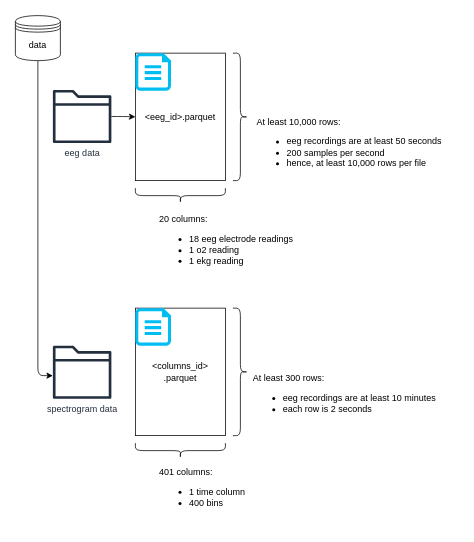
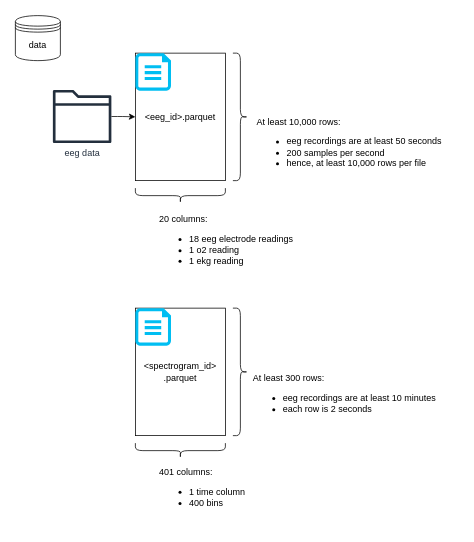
node "spectrogram data": removed
node "<columns_id> .parquet": label "<columns_id> .parquet" -> "<spectrogram_id> .parquet"
edge "data" -> "spectrogram data": removed
